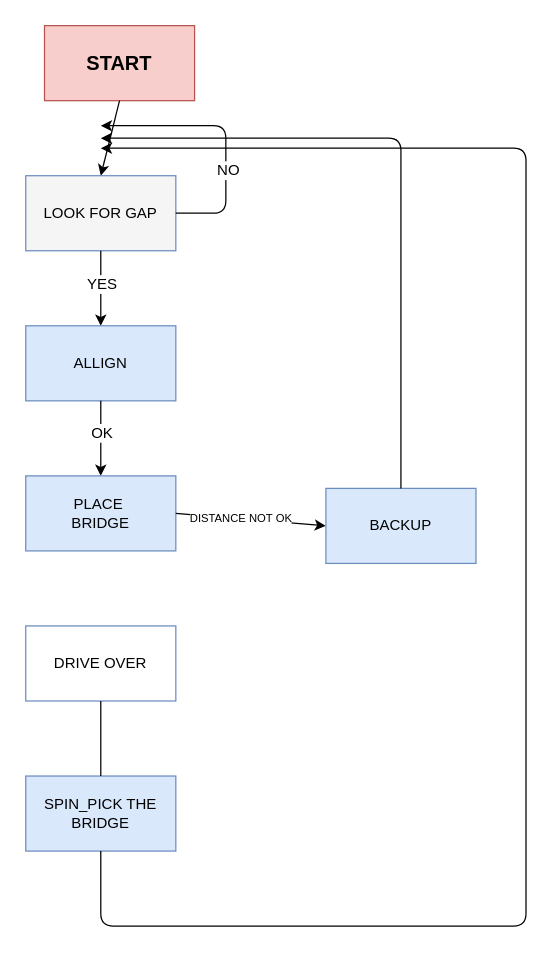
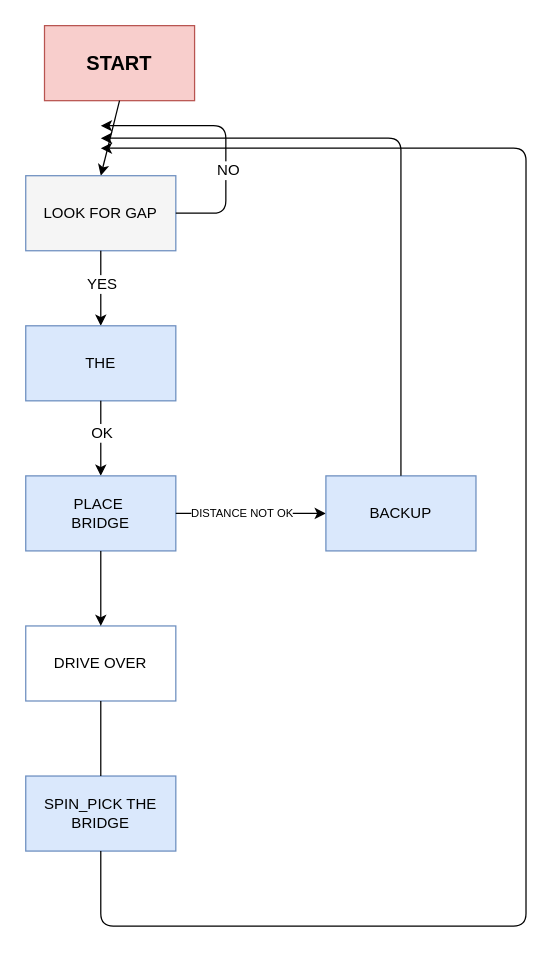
node "ALLIGN": label "ALLIGN" -> "THE"
node "BACKUP": moved (401, 526) -> (401, 513)
edge "PLACE BRIDGE" -> "DRIVE OVER": added
